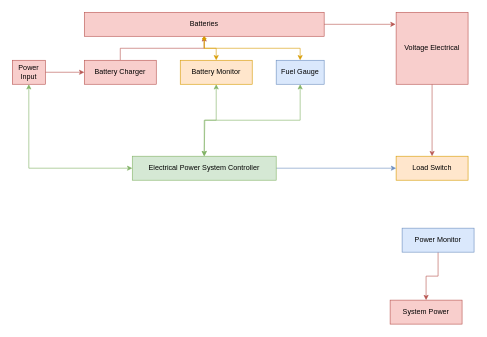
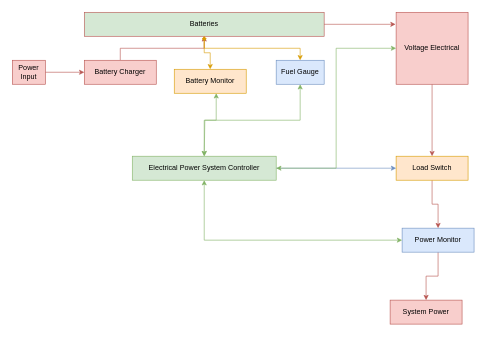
node "Batteries": fillcolor #f8cecc -> #d5e8d4
node "Battery Monitor": moved (216, 72) -> (210, 81)
edge "Power Input" -- "Electrical Power System Controller": now "Voltage Electrical" -- "Electrical Power System Controller"
edge "Load Switch" -> "Power Monitor": added
edge "Electrical Power System Controller" -- "Power Monitor": added
